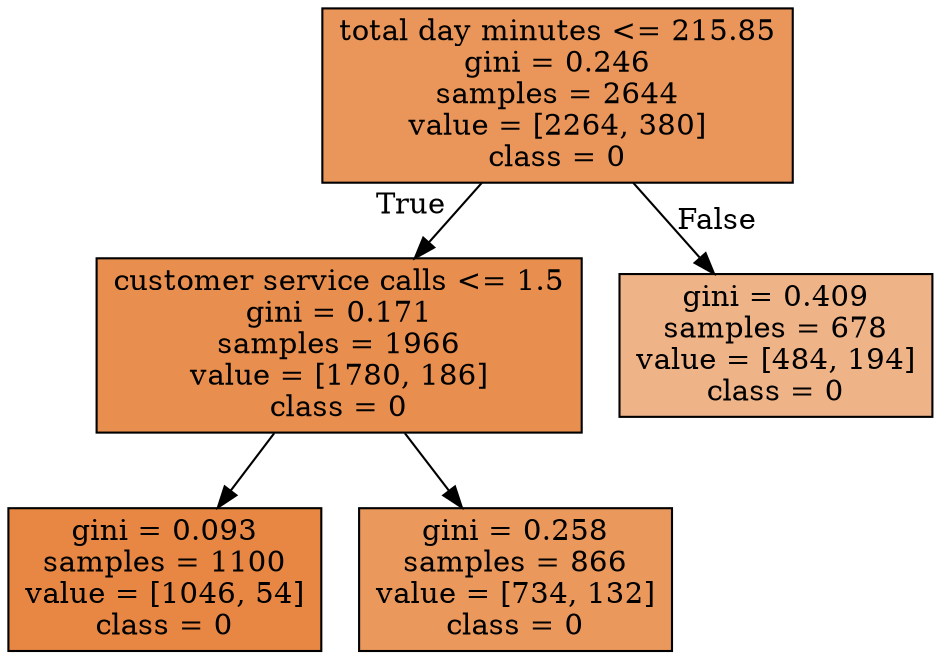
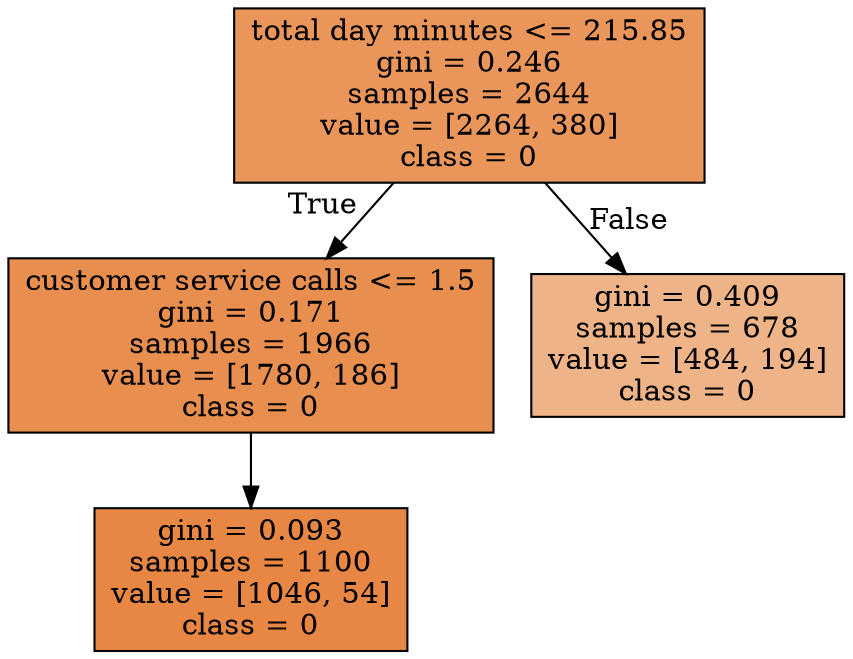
node "gini = 0.258 samples = 866 value = [734, 132] class = 0": removed
